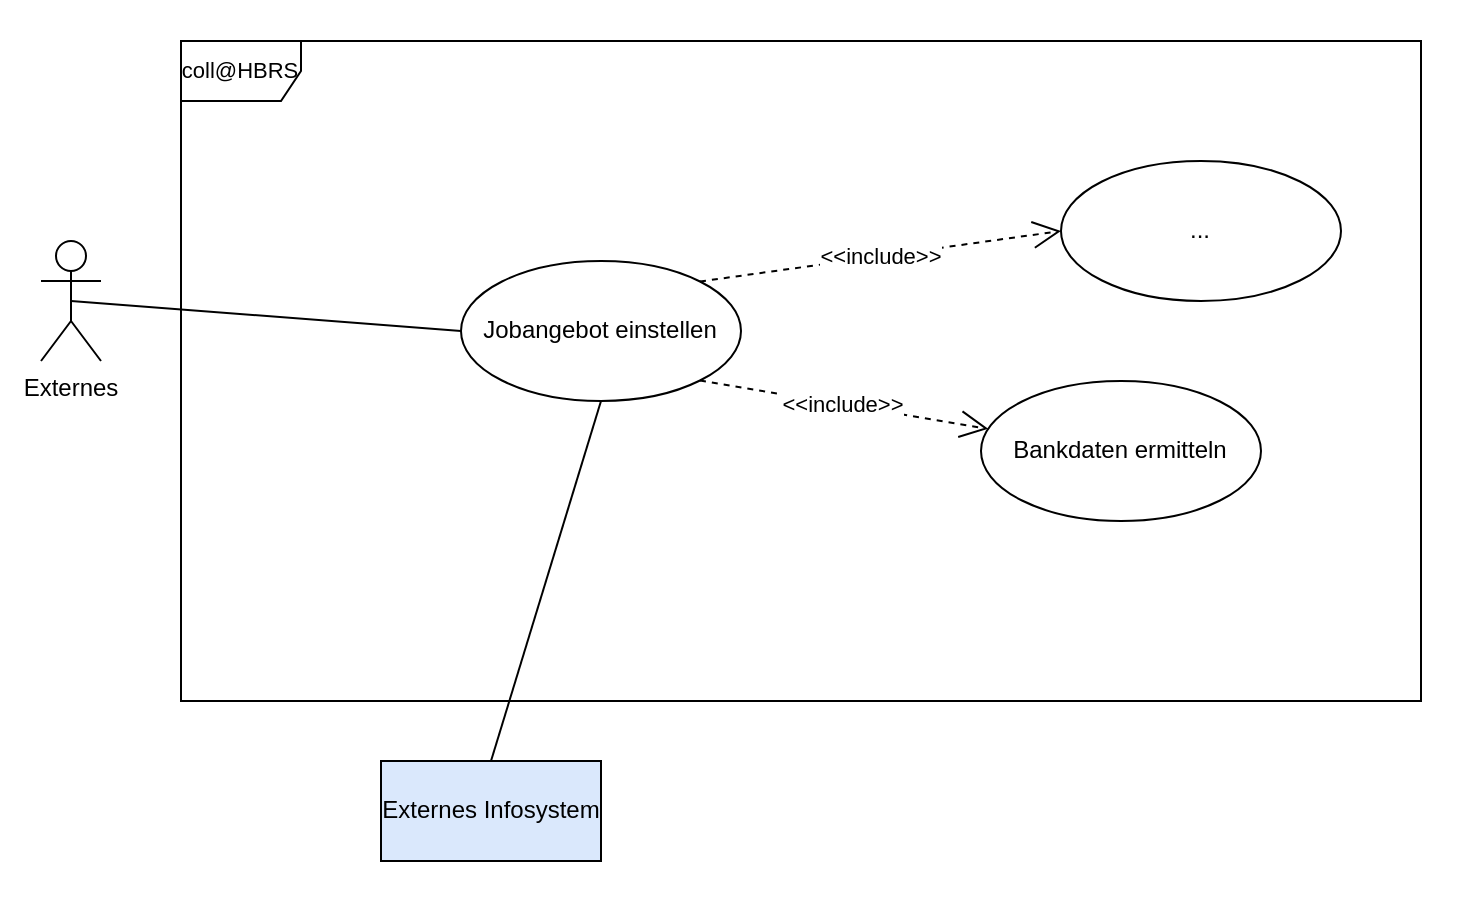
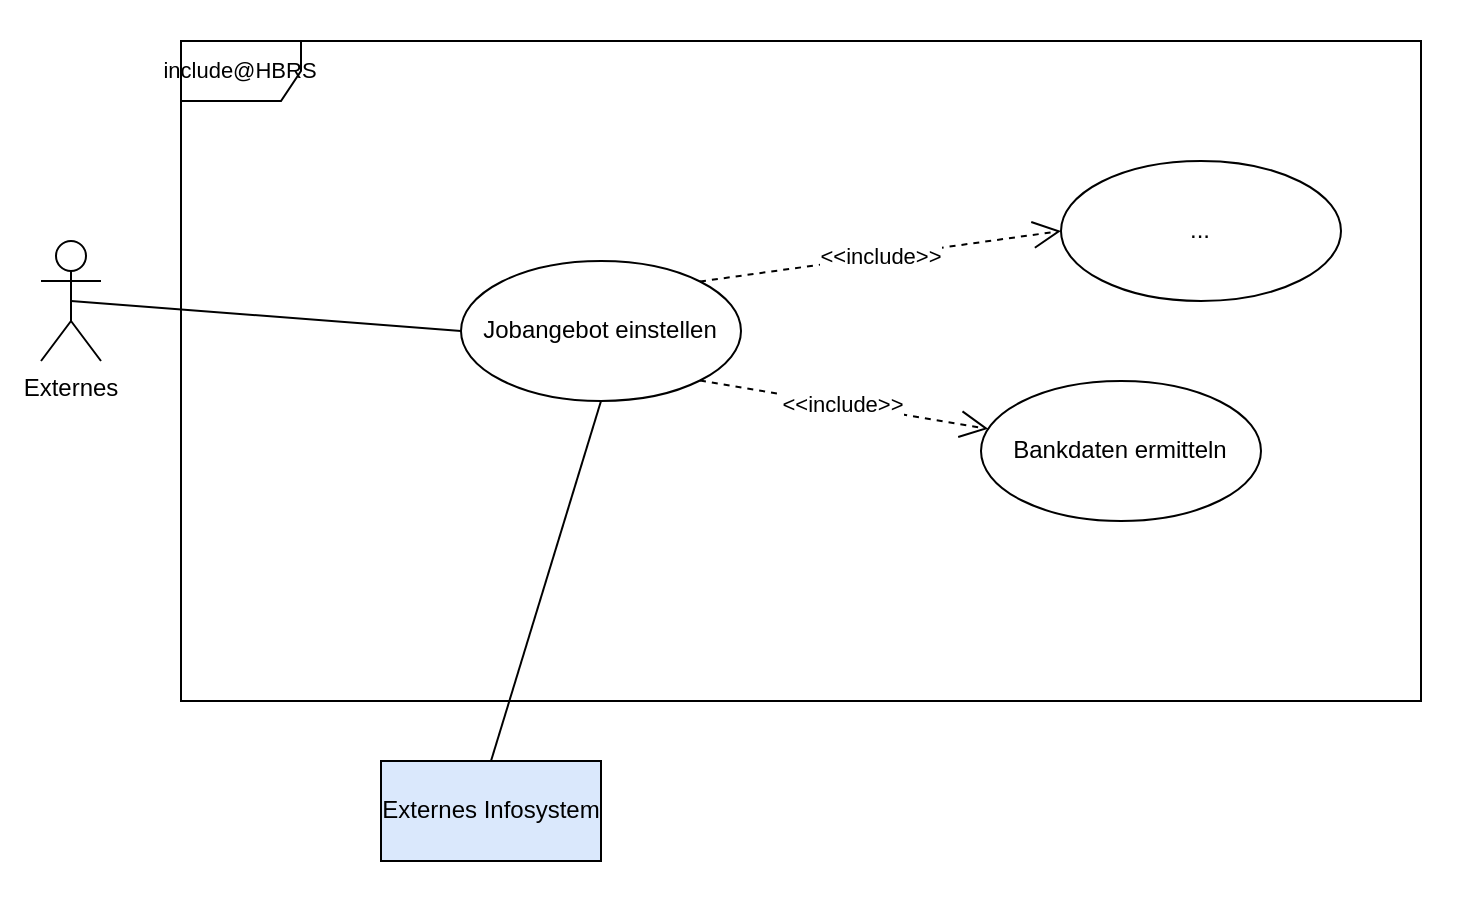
node "coll@HBRS": label "coll@HBRS" -> "include@HBRS"
